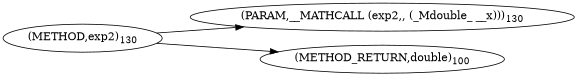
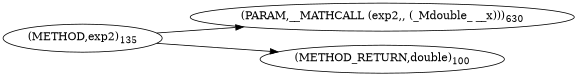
node "(PARAM,__MATHCALL (exp2,, (_Mdouble_ __x)))": text "130" -> "630"
node "(METHOD,exp2)": text "130" -> "135"
